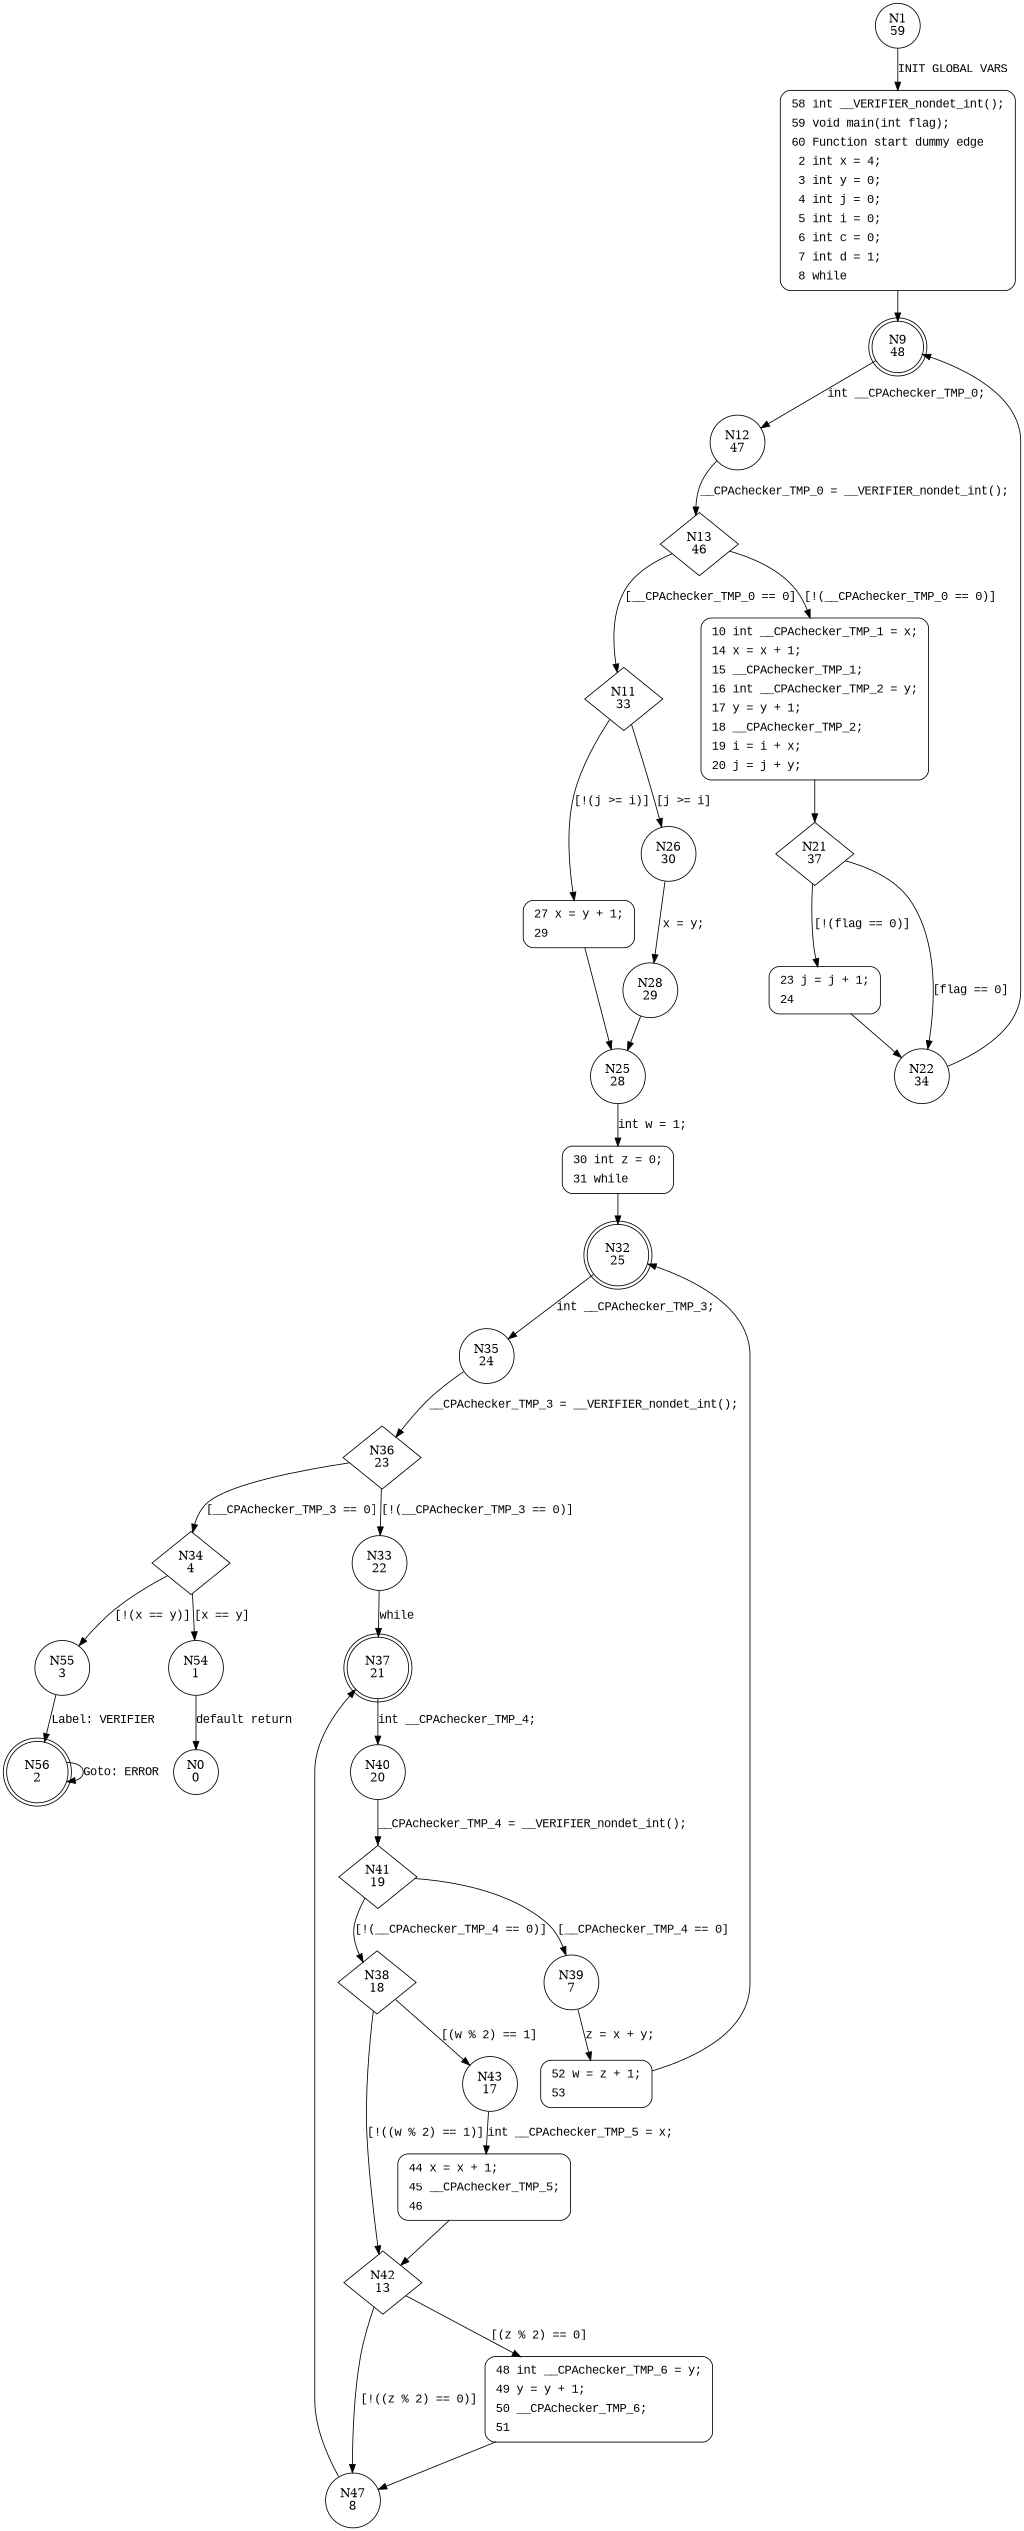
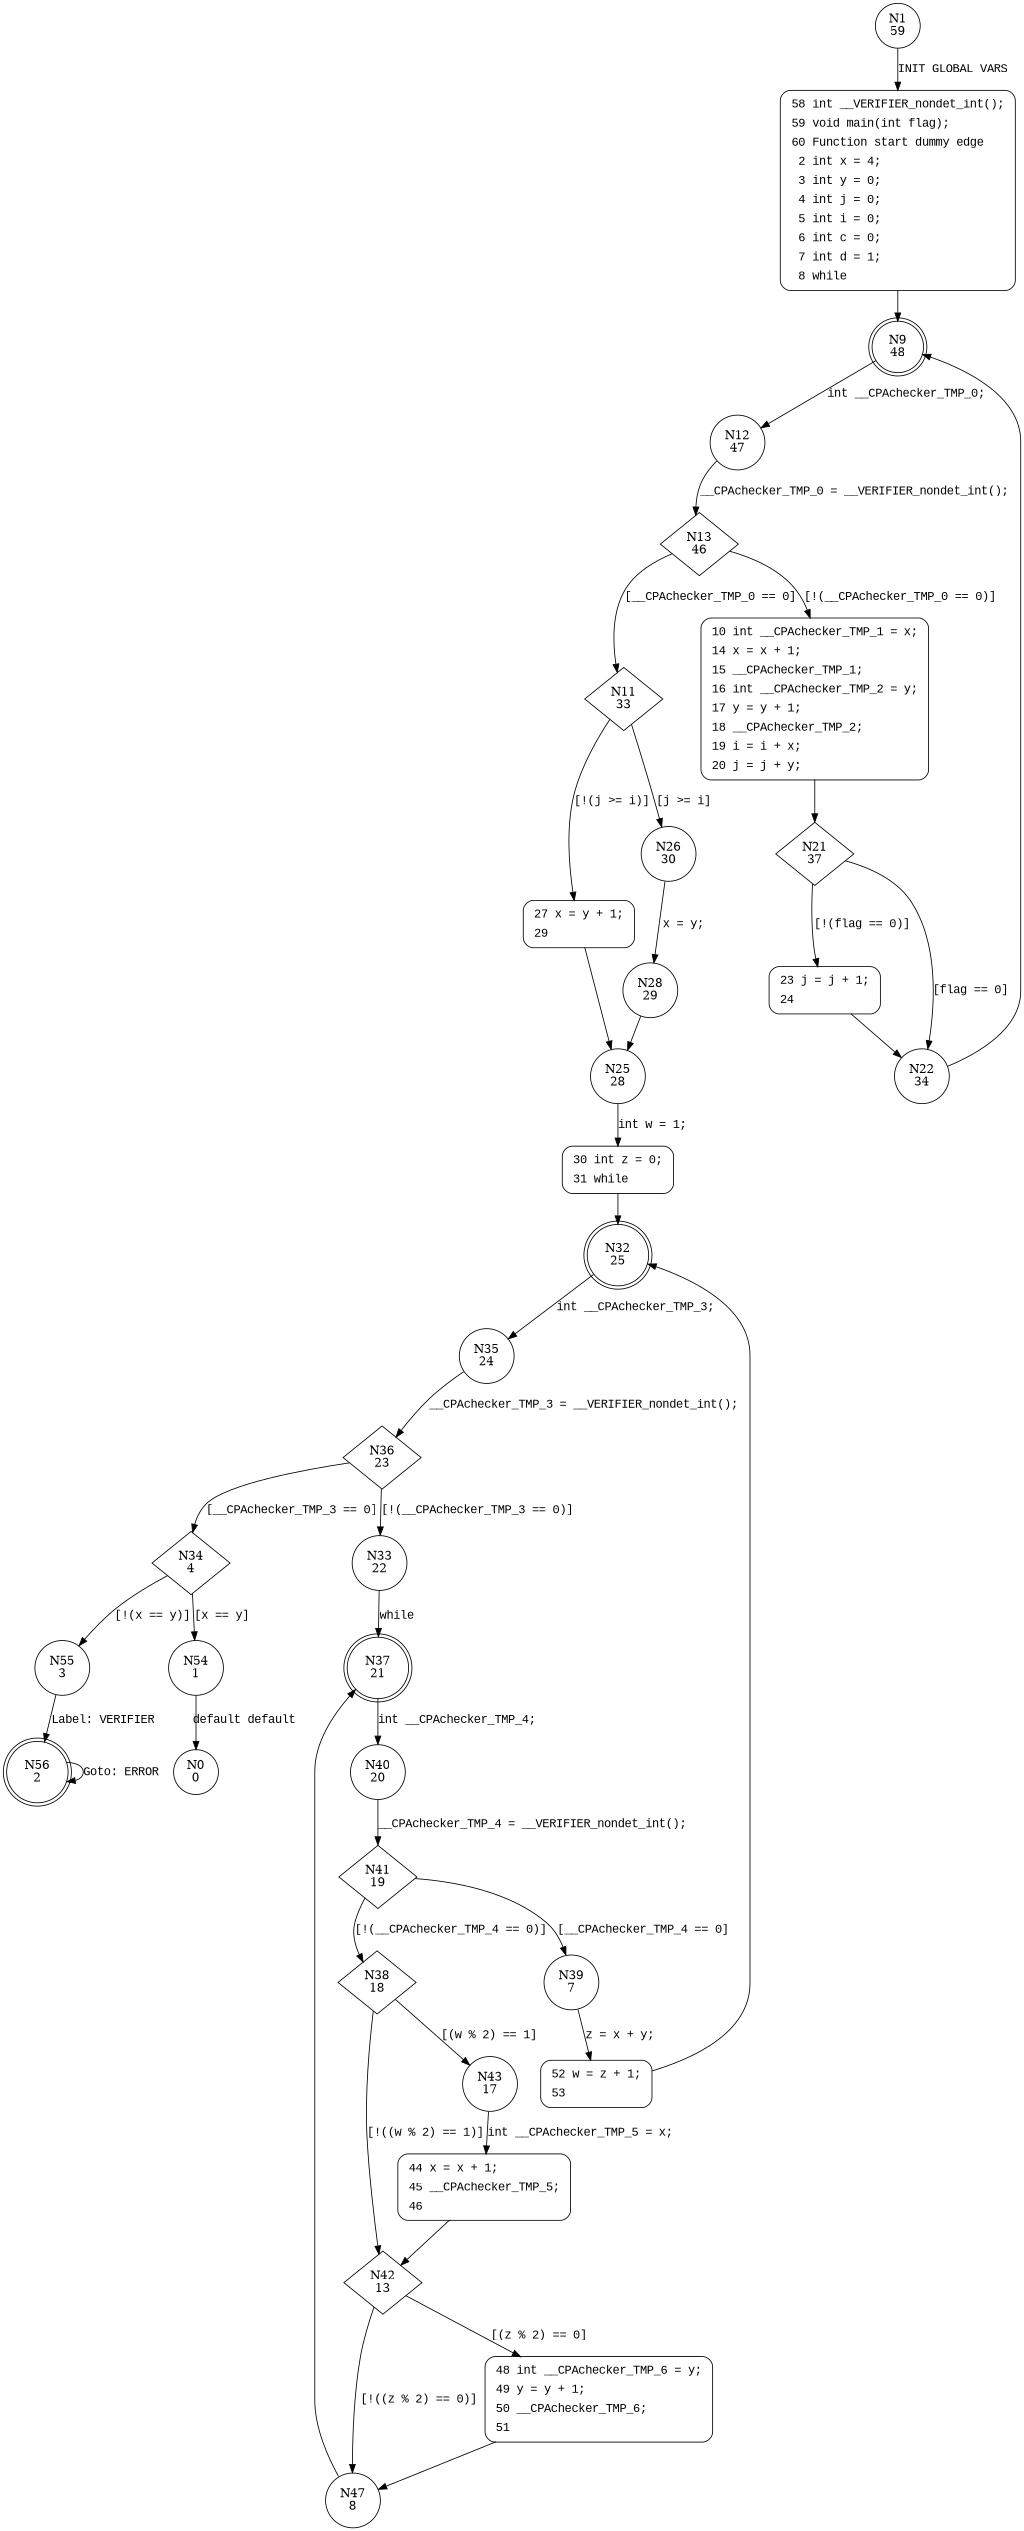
edge "N54 1" -> "N0 0": label "default return" -> "default default"
